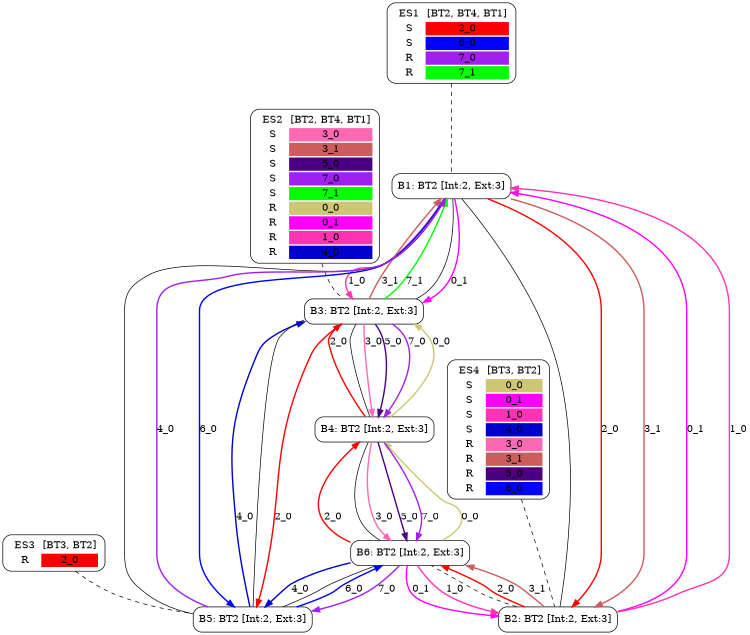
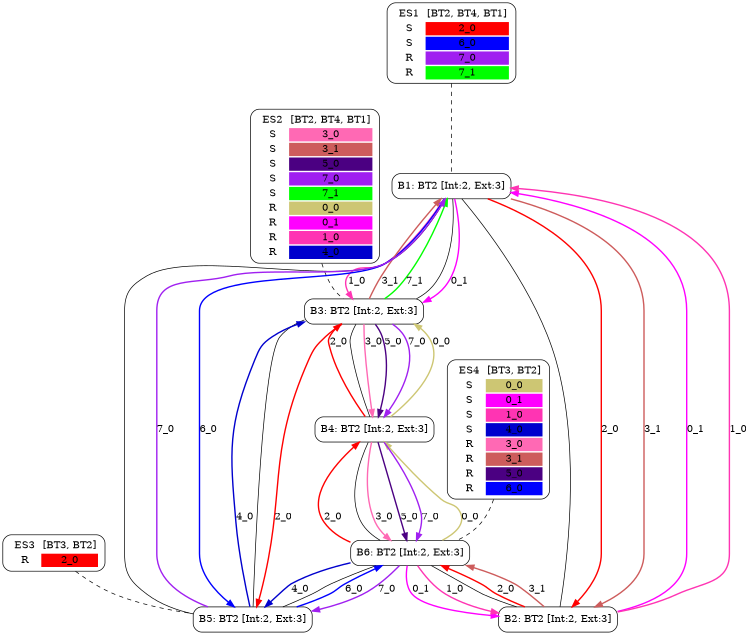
edge "B5: BT2 [Int:2, Ext:3]" -> "B1: BT2 [Int:2, Ext:3]": label "4_0" -> "7_0"
edge "ES4" -- "B2: BT2 [Int:2, Ext:3]": now "ES4" -- "B6: BT2 [Int:2, Ext:3]"
edge "B6: BT2 [Int:2, Ext:3]" -- "B2: BT2 [Int:2, Ext:3]": style dashed -> solid
